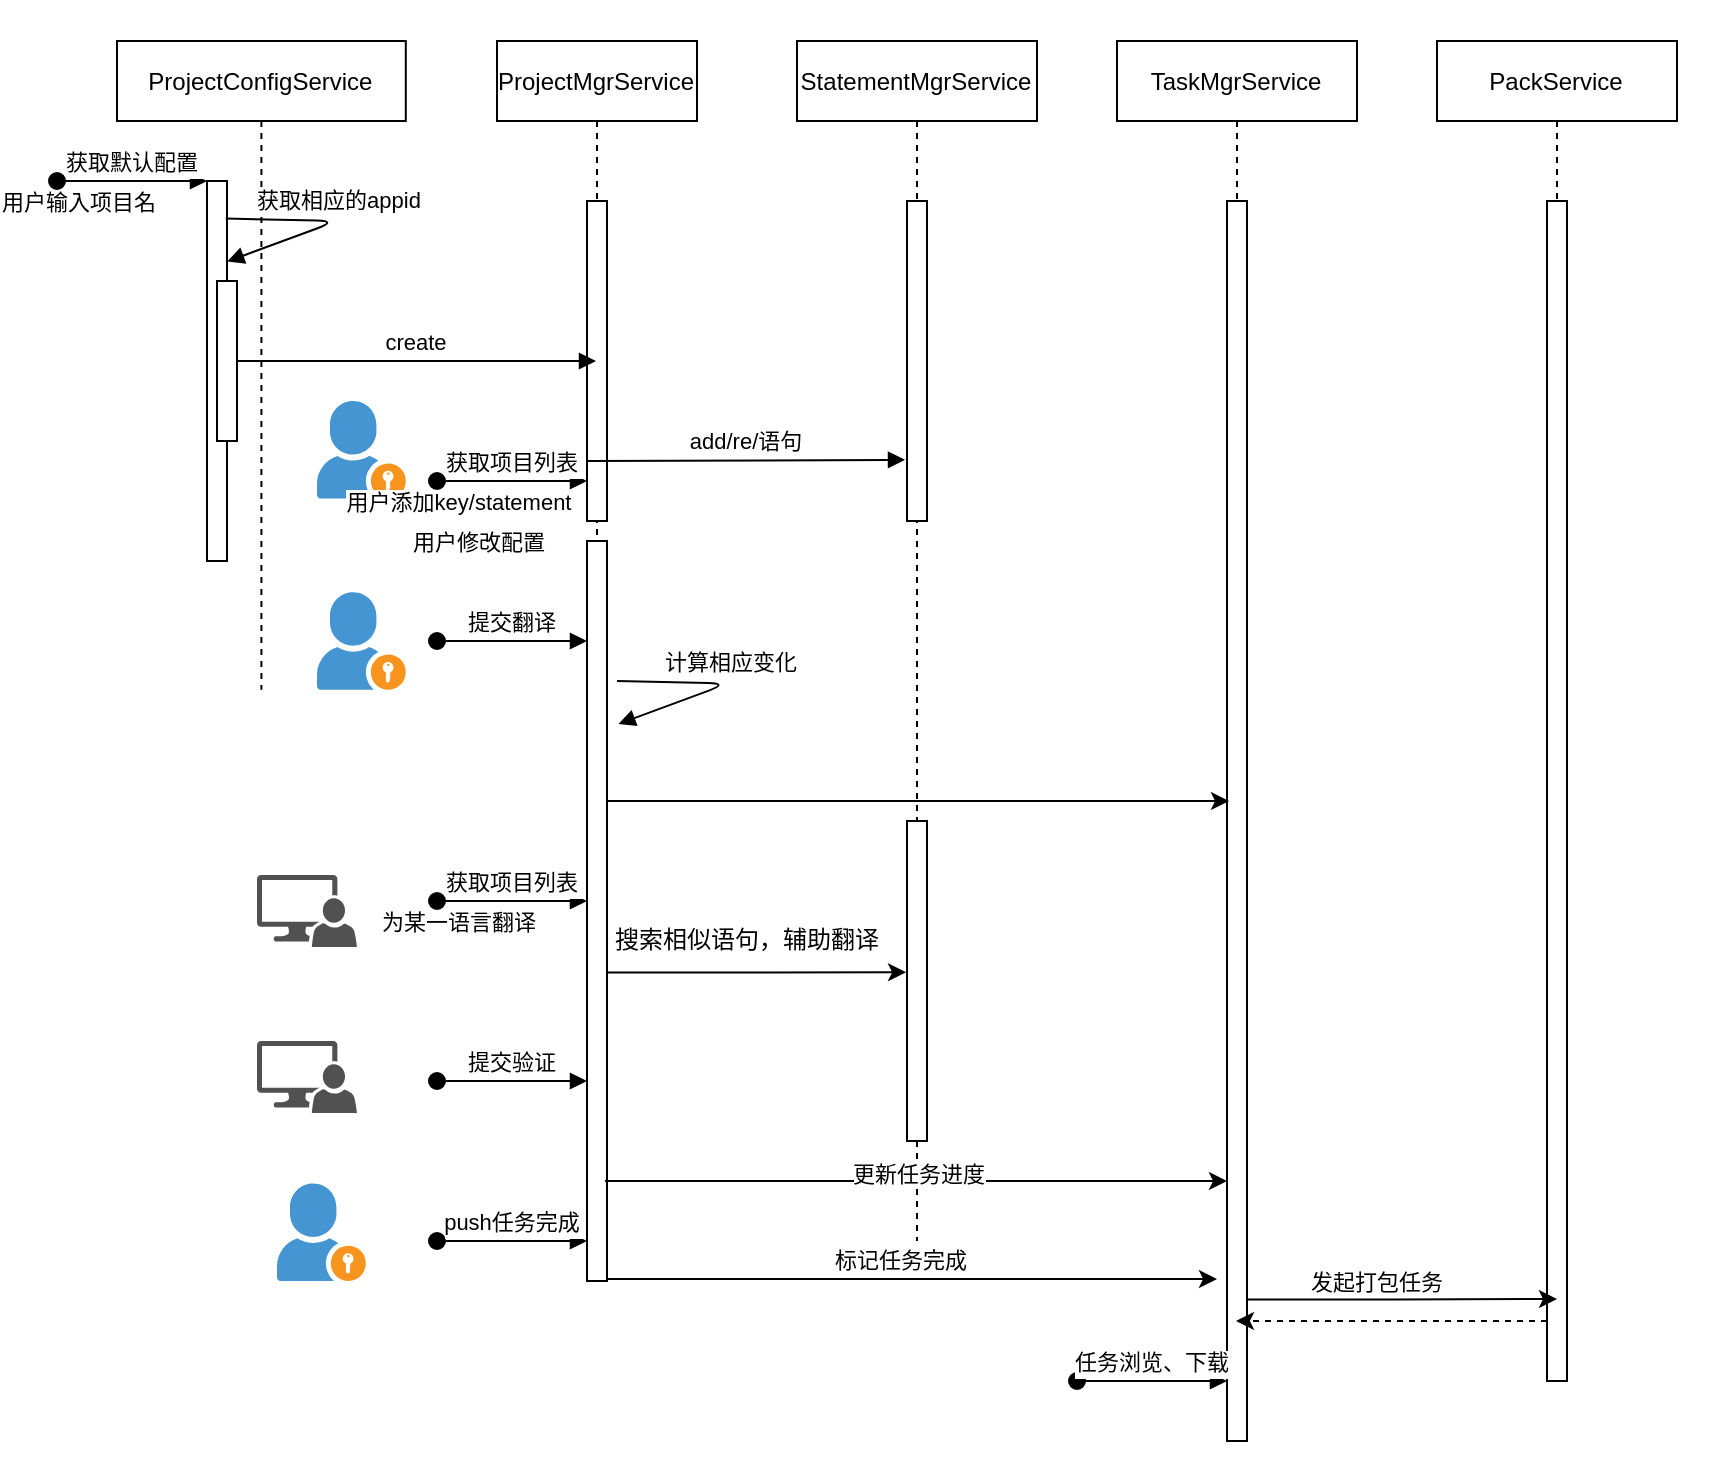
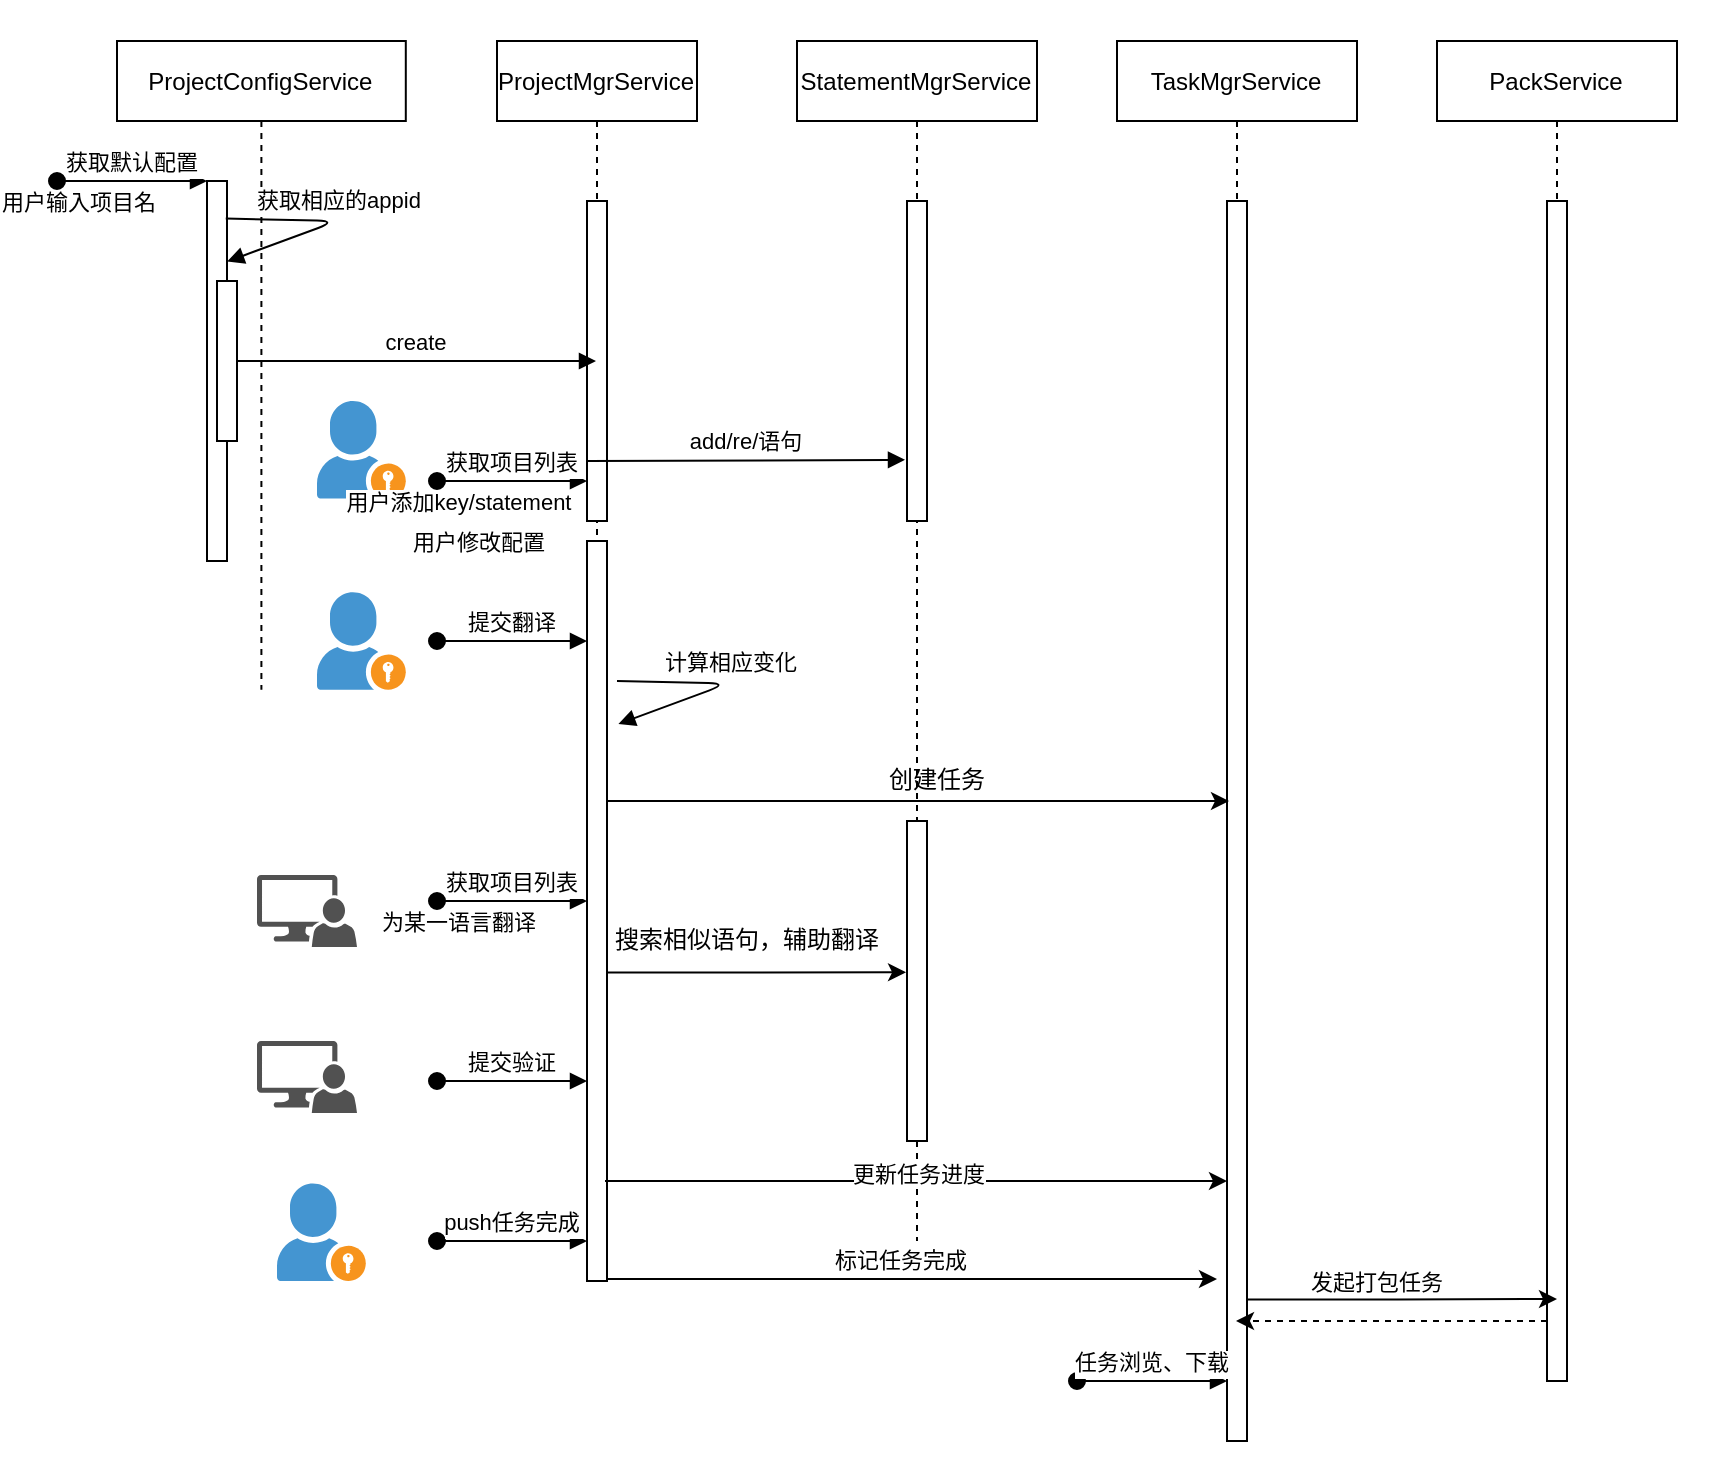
node "创建任务": added
